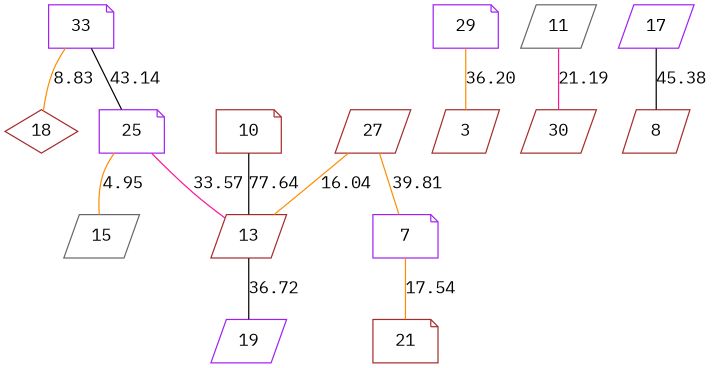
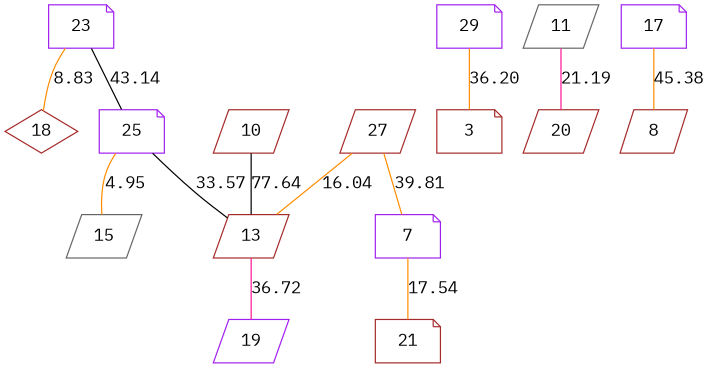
node "33": label "33" -> "23"
node "17": shape parallelogram -> note
edge "17" -- "8": color black -> darkorange
node "10": shape note -> parallelogram
node "3": shape parallelogram -> note
node "30": label "30" -> "20"
edge "25" -- "13": color deeppink -> black
edge "13" -- "19": color black -> deeppink
